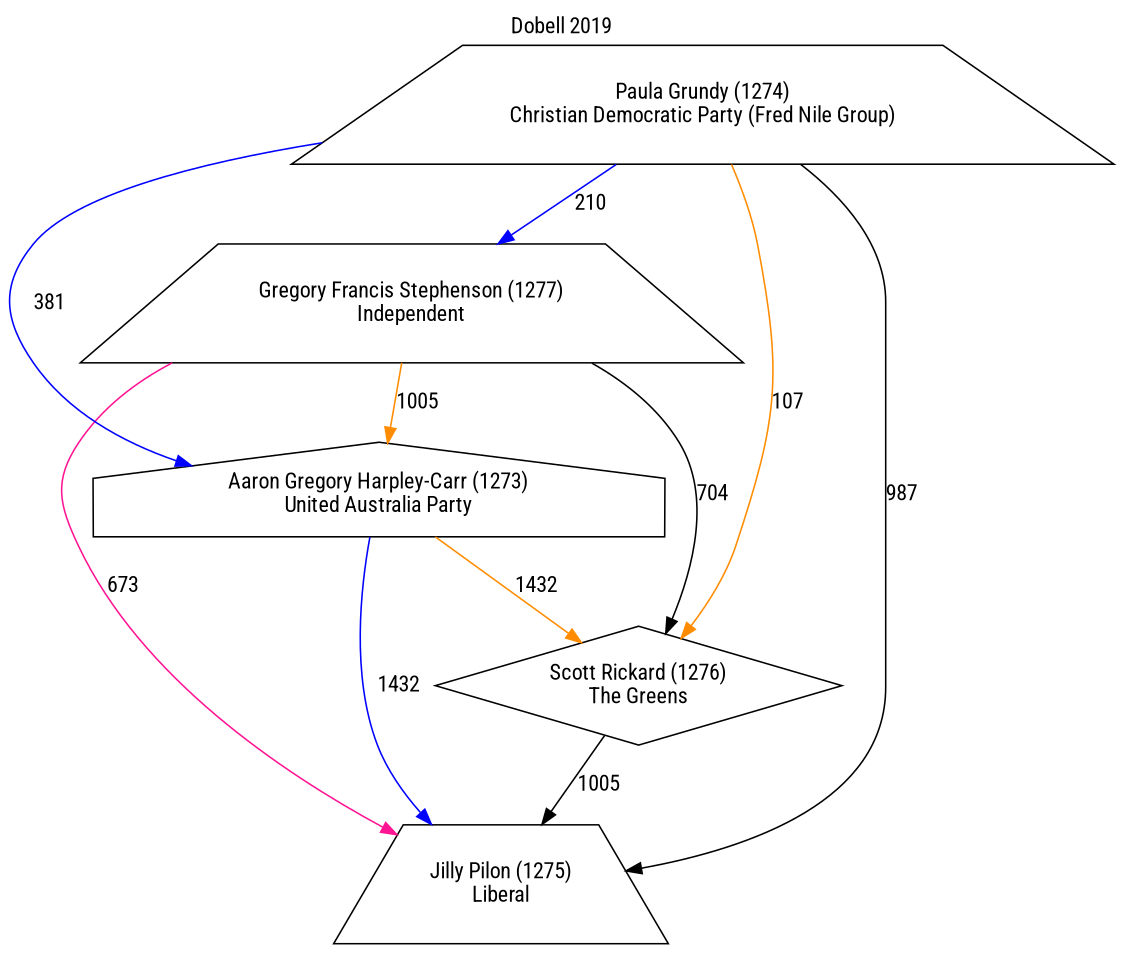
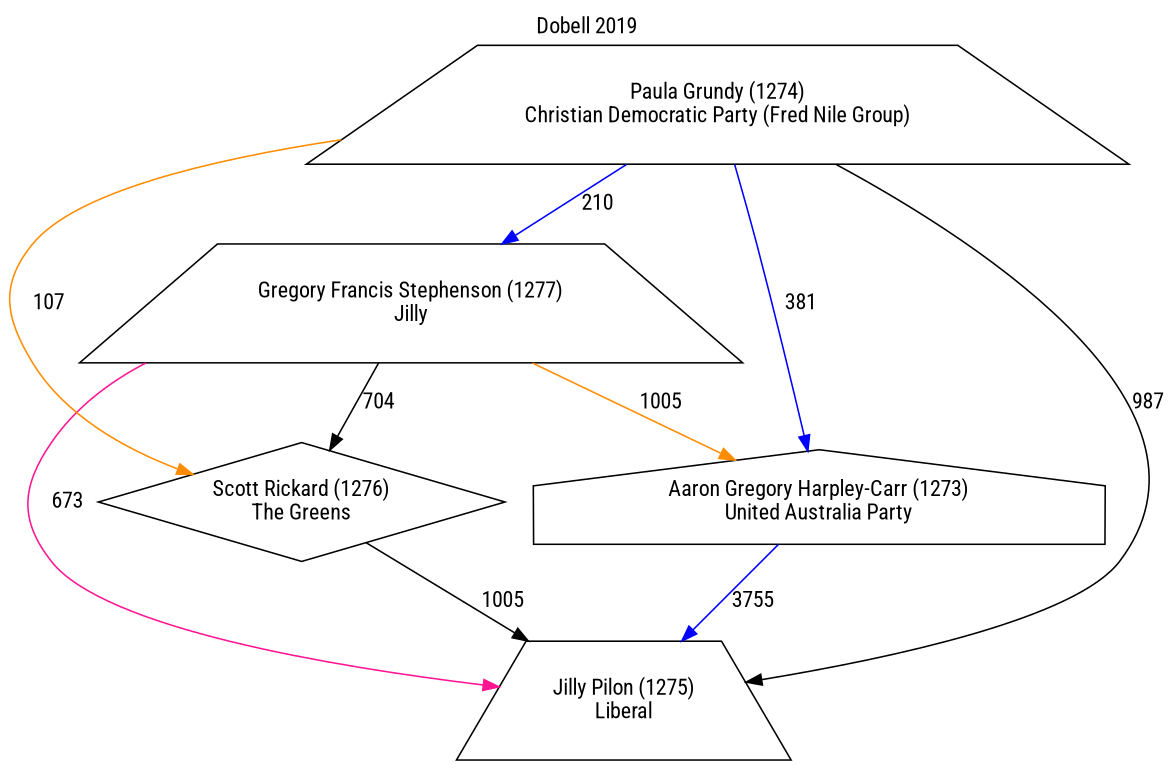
node "Gregory Francis Stephenson (1277) Independent": label "Gregory Francis Stephenson (1277) Independent" -> "Gregory Francis Stephenson (1277) Jilly"
edge "Aaron Gregory Harpley-Carr (1273) United Australia Party" -> "Scott Rickard (1276) The Greens": removed, label "1432"
edge "Aaron Gregory Harpley-Carr (1273) United Australia Party" -> "Jilly Pilon (1275) Liberal": label "1432" -> "3755"
